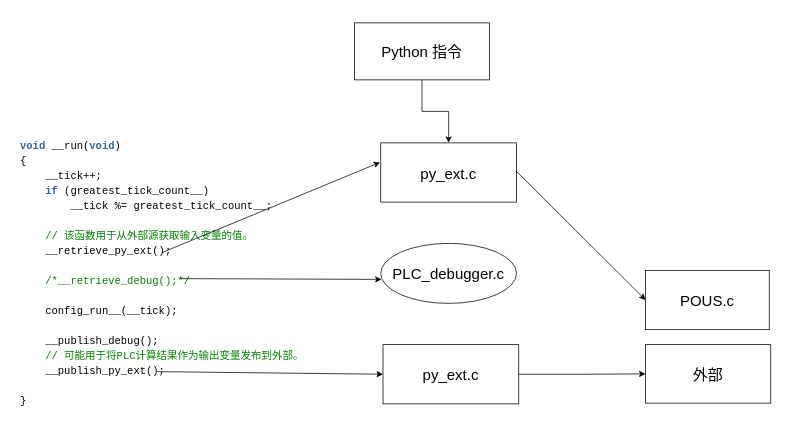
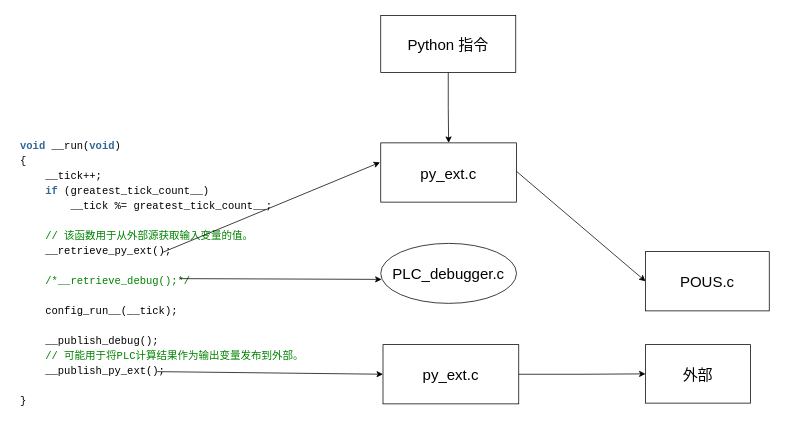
node "Python 指令": moved (422, 51) -> (448, 44)
node "POUS.c": moved (707, 300) -> (707, 281)
node "外部": size 125x59 -> 105x59
